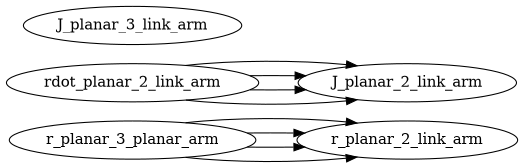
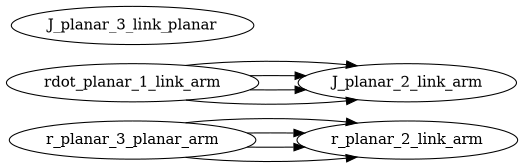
node "J_planar_3_link_arm": label "J_planar_3_link_arm" -> "J_planar_3_link_planar"
node "rdot_planar_2_link_arm": label "rdot_planar_2_link_arm" -> "rdot_planar_1_link_arm"
